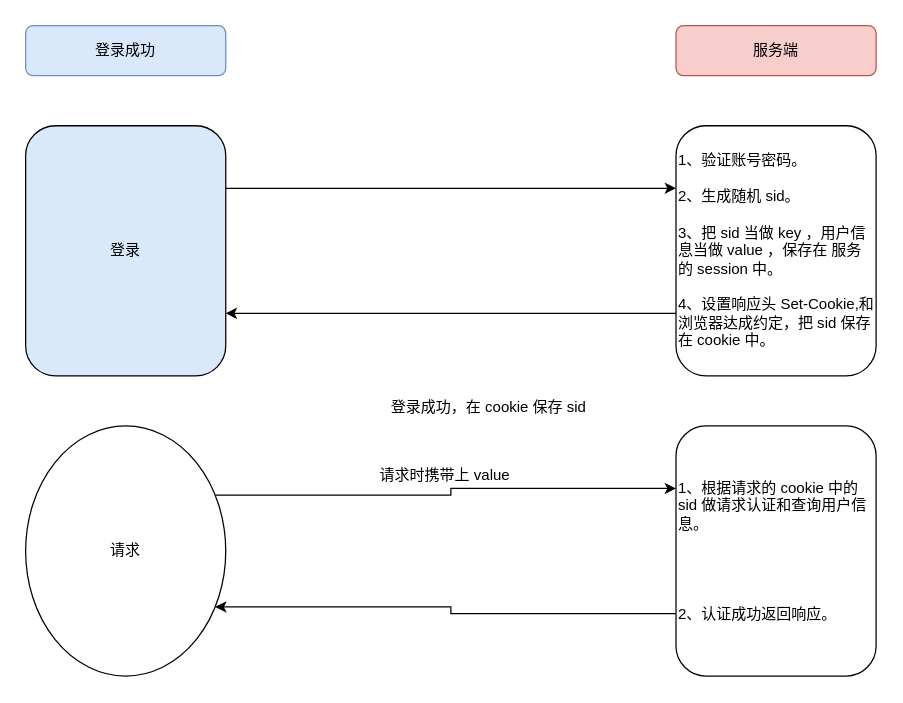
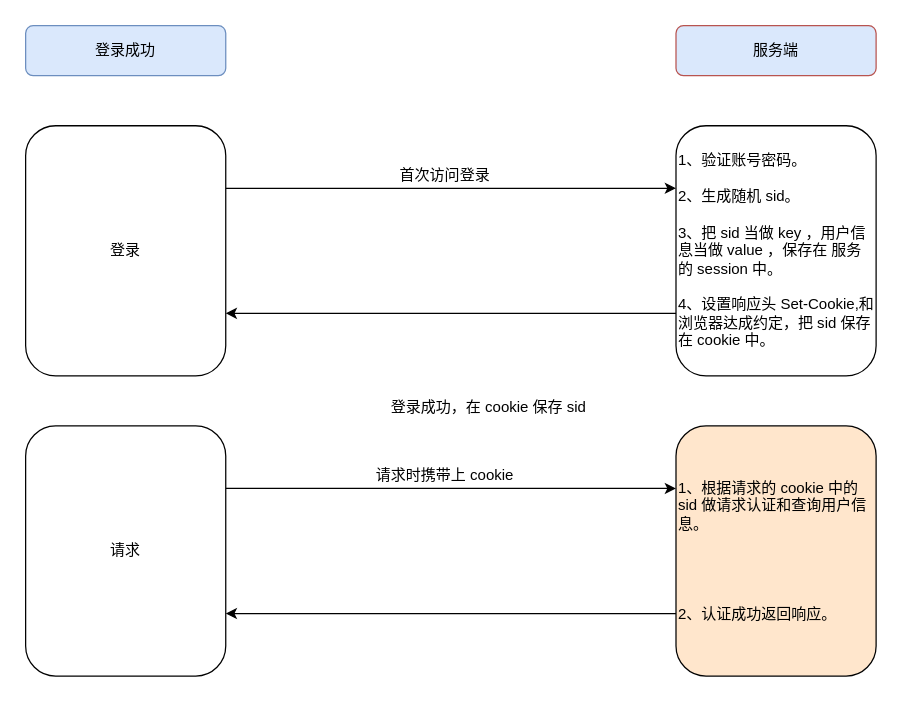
node "服务端": fillcolor #f8cecc -> #dae8fc
node "首次访问登录": added
node "登录": fillcolor #dae8fc -> #ffffff
node "请求时携带上 value": label "请求时携带上 value" -> "请求时携带上 cookie"
node "请求": shape ellipse -> rounded rectangle
node "1、根据请求的 cookie 中的 sid 做请求认证和查询用户信息。 2、认证成功返回响应。": fillcolor #ffffff -> #ffe6cc
